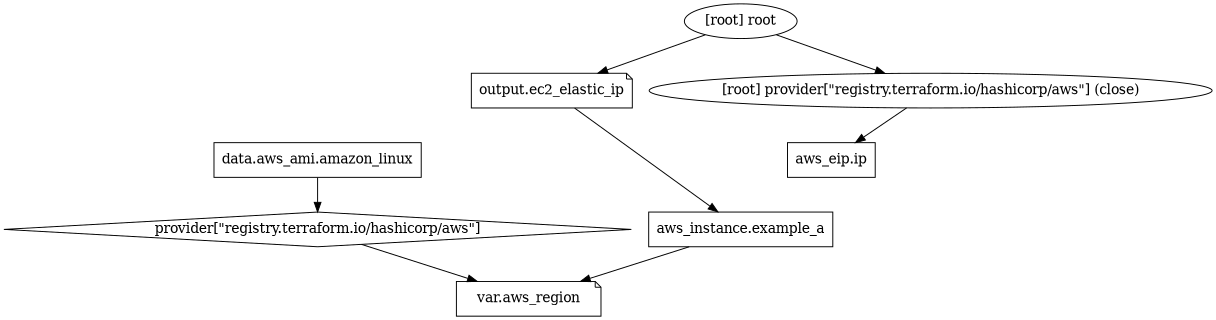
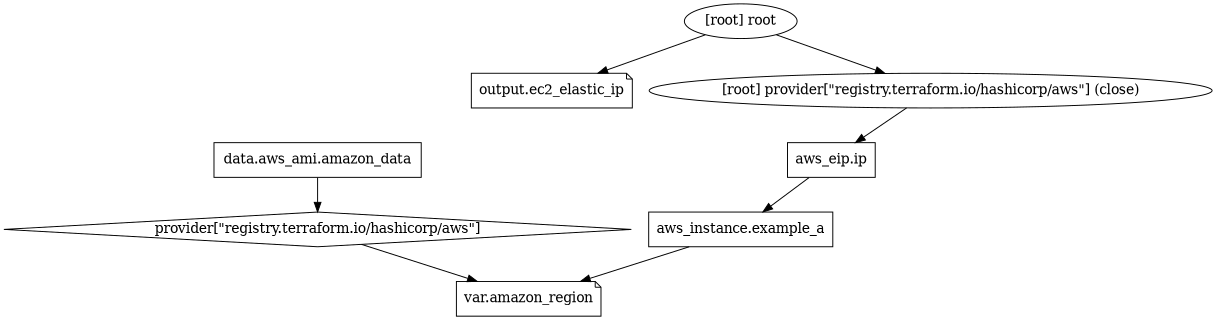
edge "output.ec2_elastic_ip" -> "aws_instance.example_a": now "aws_eip.ip" -> "aws_instance.example_a"
node "data.aws_ami.amazon_linux": label "data.aws_ami.amazon_linux" -> "data.aws_ami.amazon_data"
node "var.aws_region": label "var.aws_region" -> "var.amazon_region"
